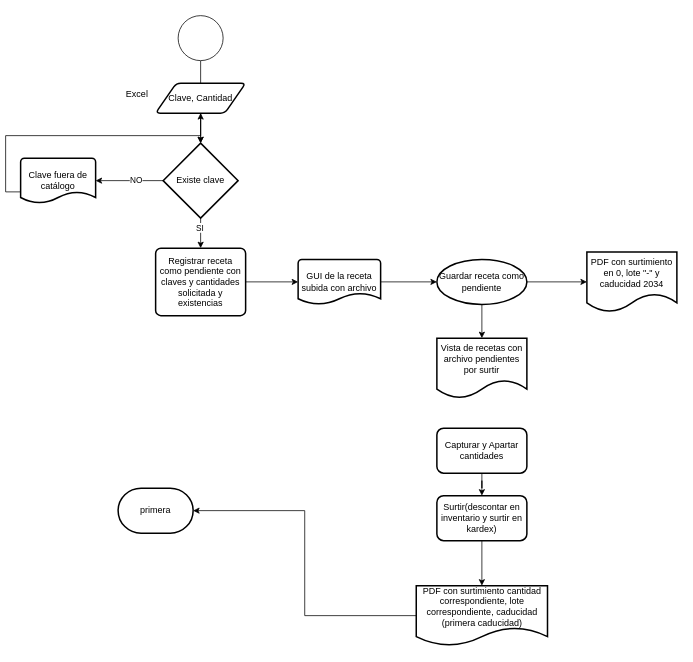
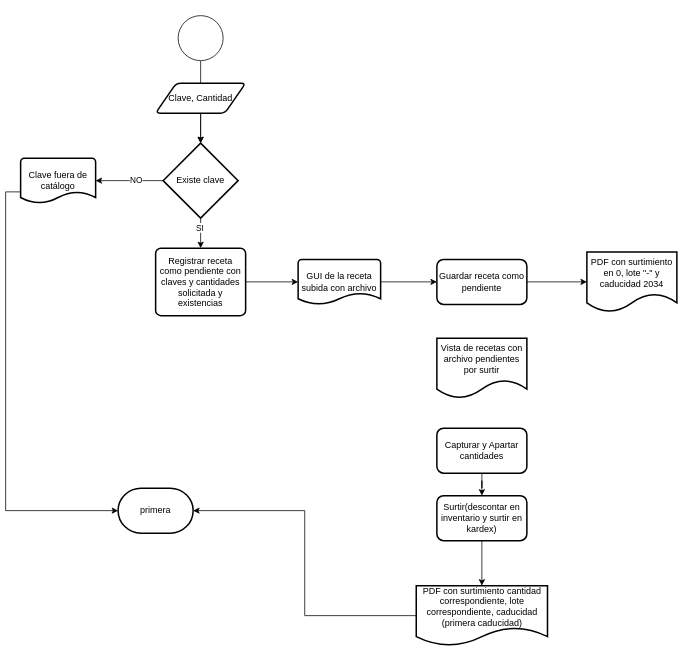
node "Excel": removed
edge "Clave fuera de catálogo" -> "Clave, Cantidad": now "Clave fuera de catálogo" -> "primera"
node "Guardar receta como pendiente": shape ellipse -> rounded rectangle
edge "Guardar receta como pendiente" -> "Vista de recetas con archivo pendientes por surtir": removed
